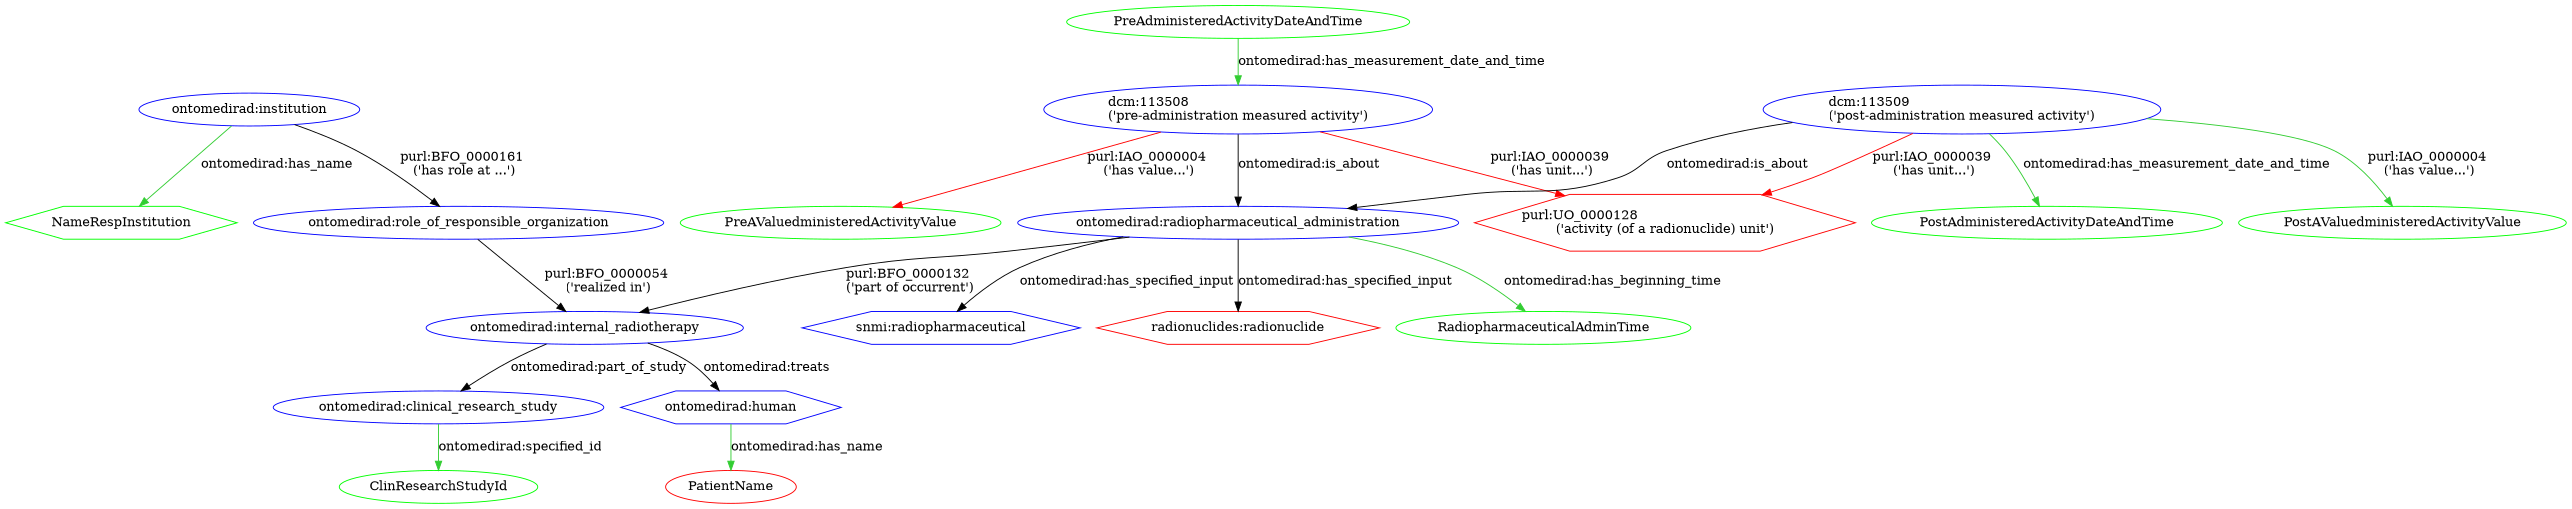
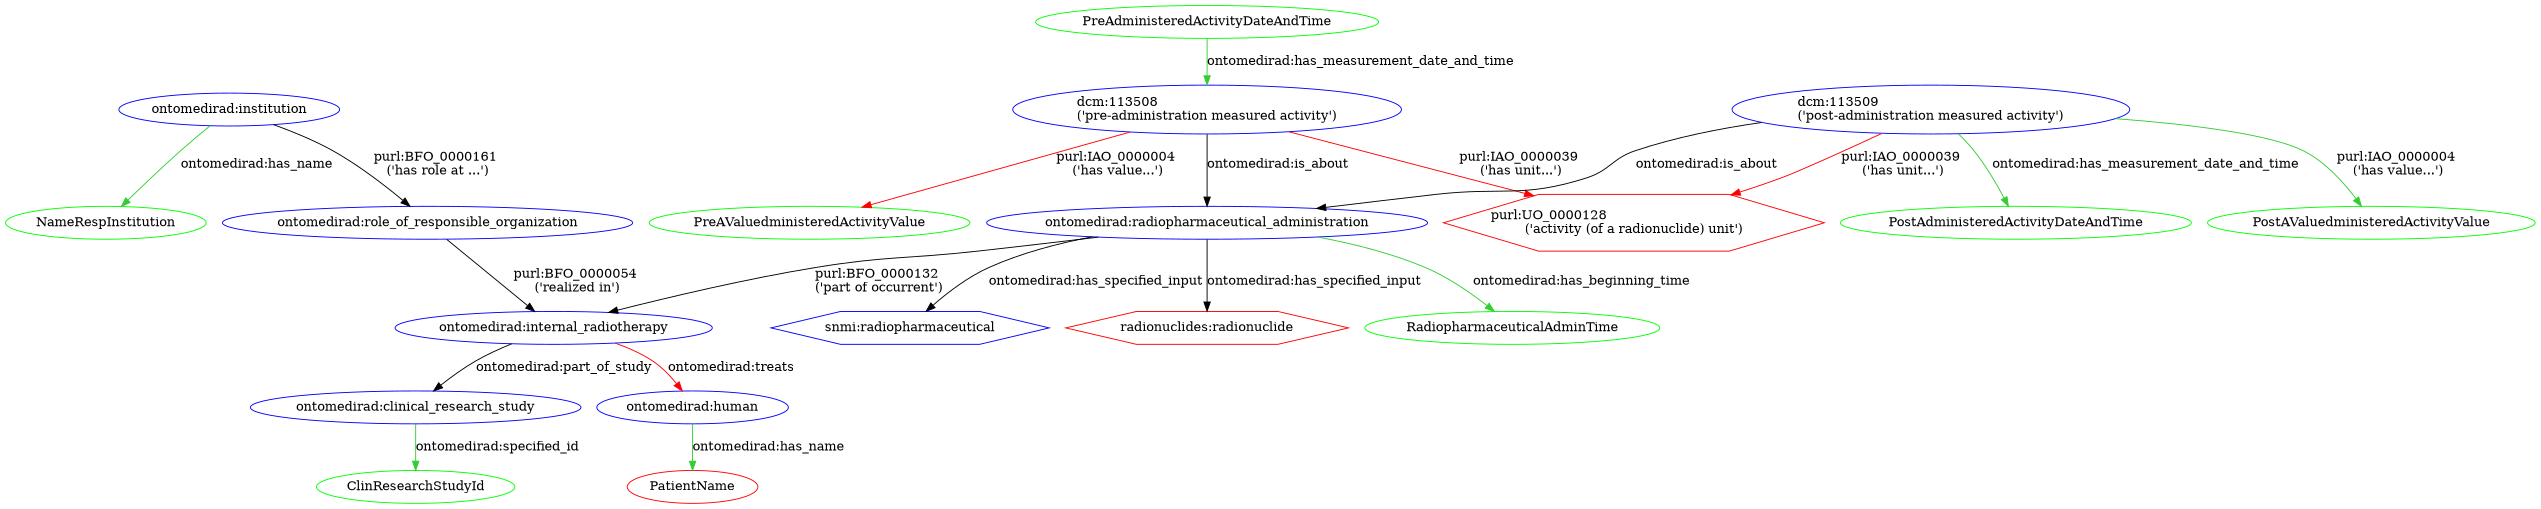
node "NameRespInstitution": shape hexagon -> ellipse
edge "ontomedirad:internal_radiotherapy" -> "ontomedirad:human": color black -> red
node "ontomedirad:human": shape hexagon -> ellipse
